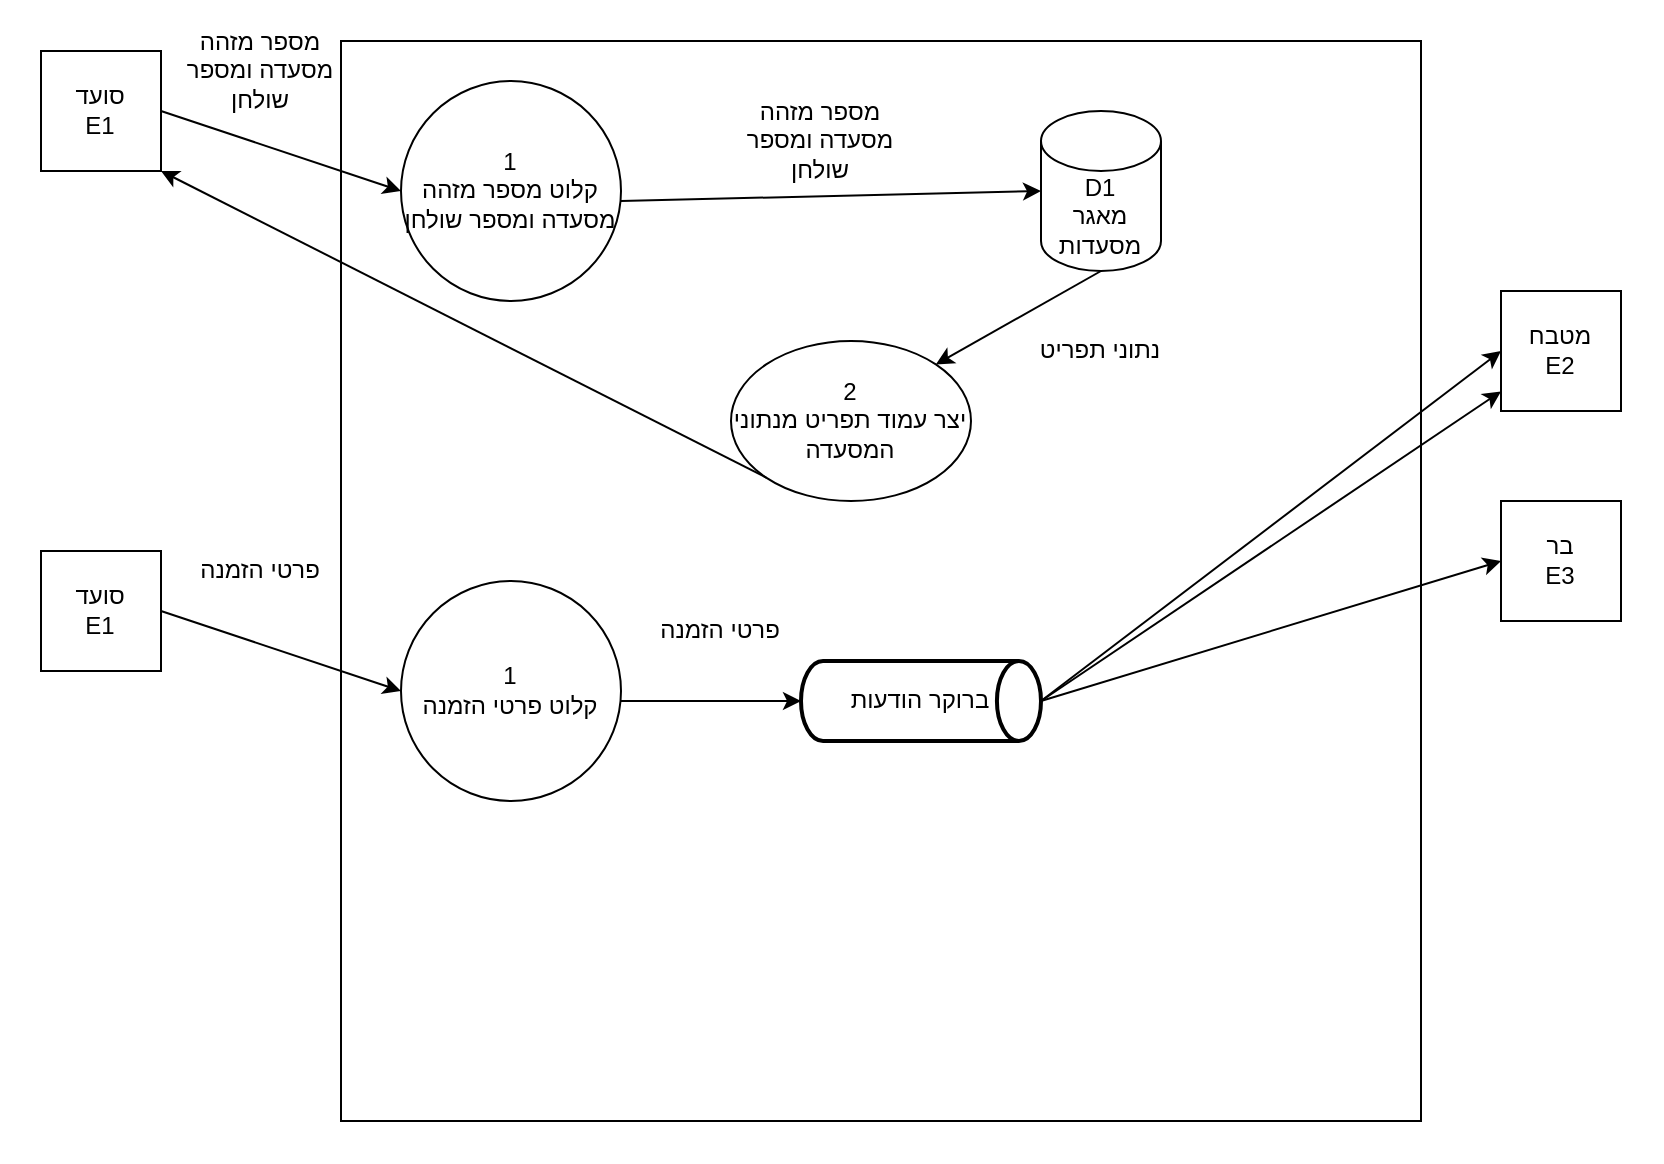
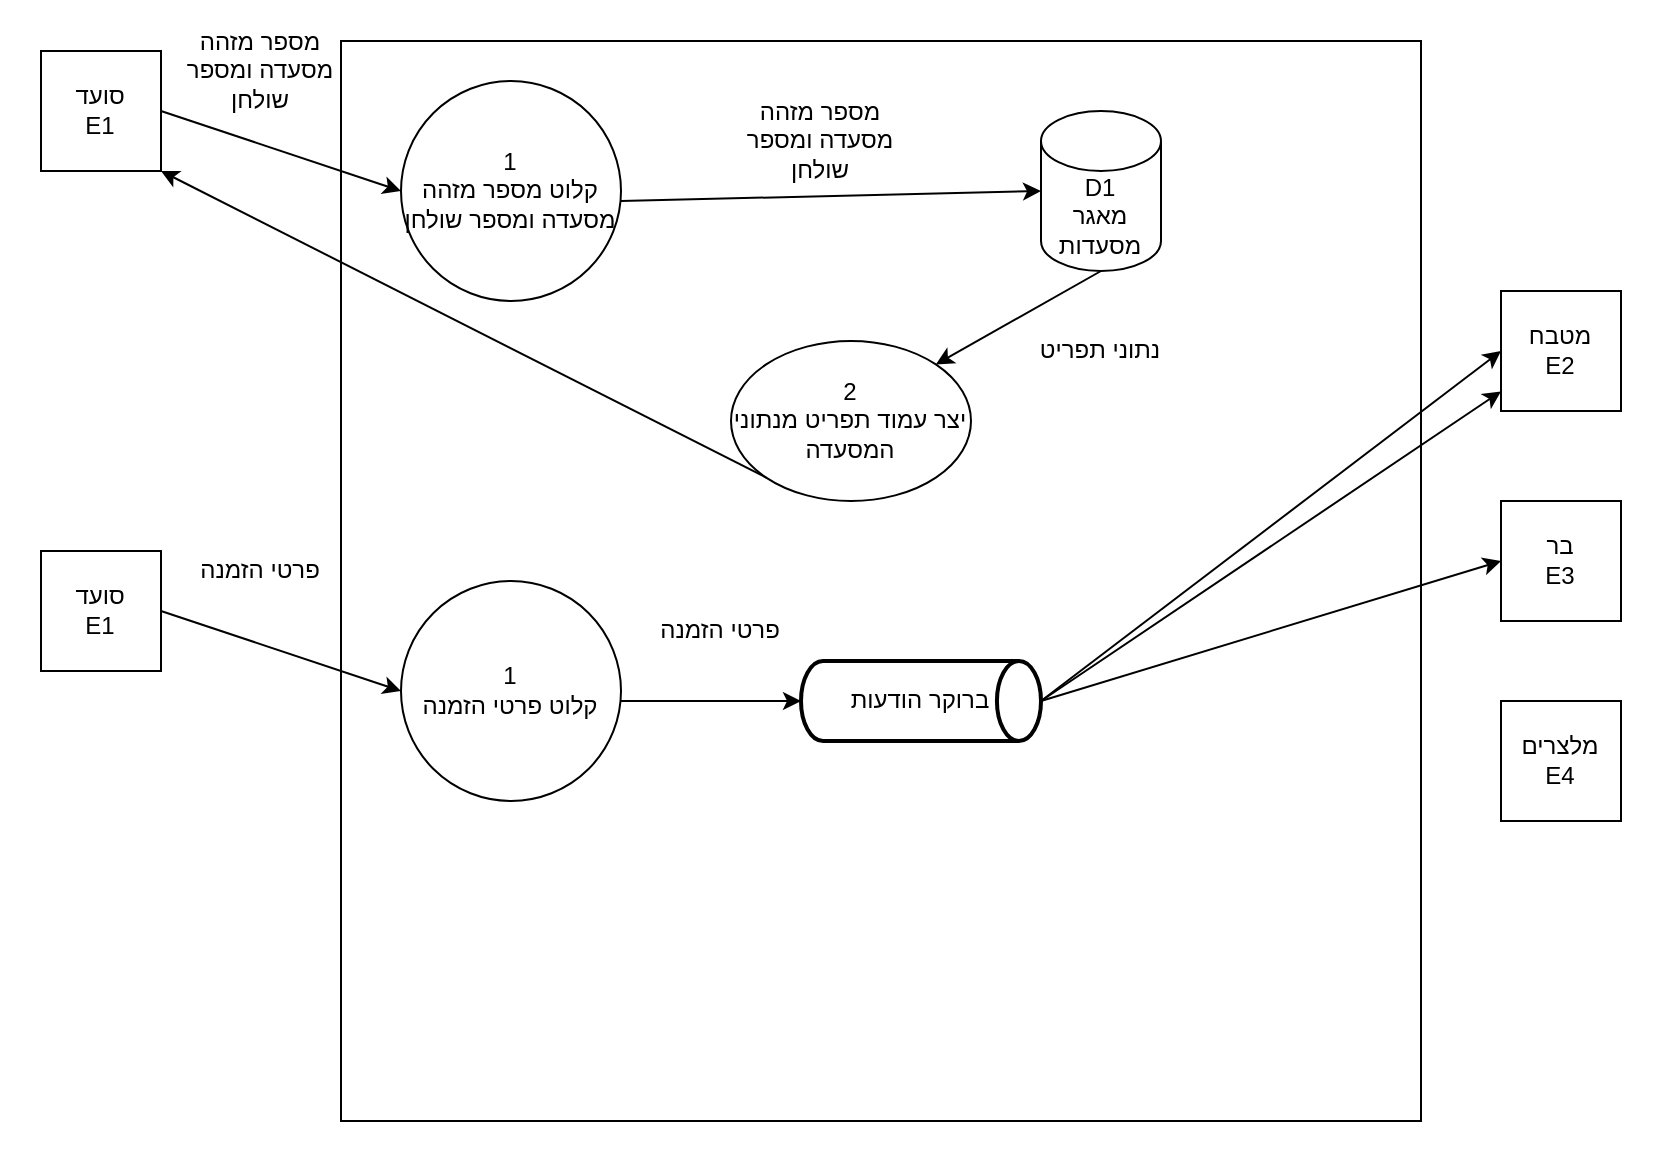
node "מלצרים E4": added
